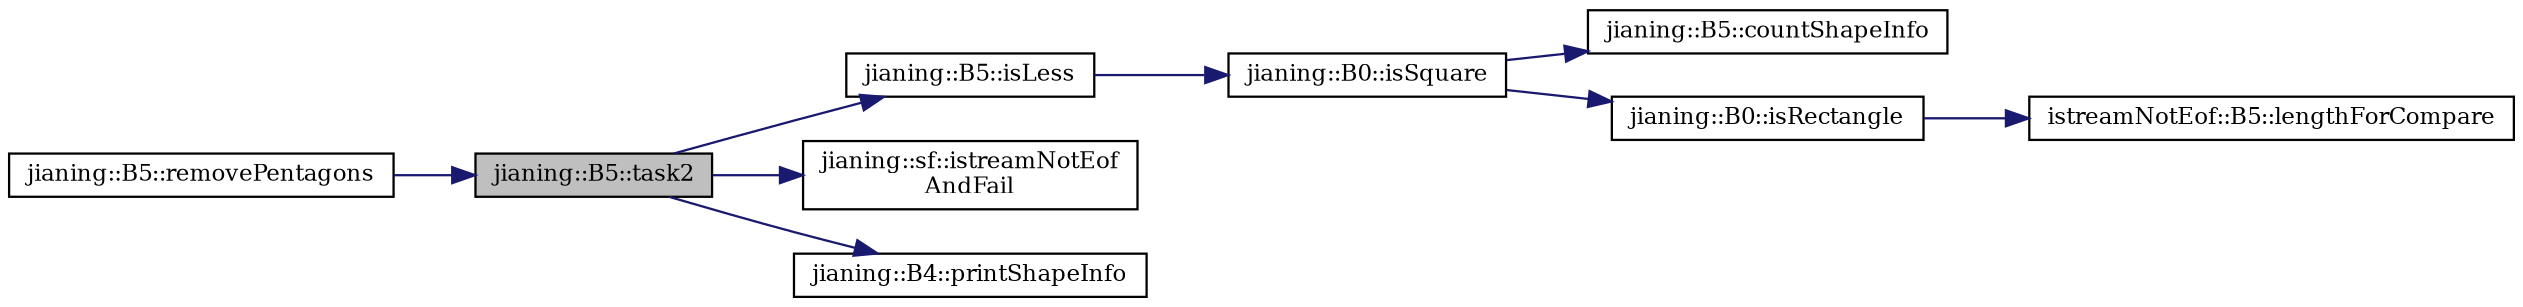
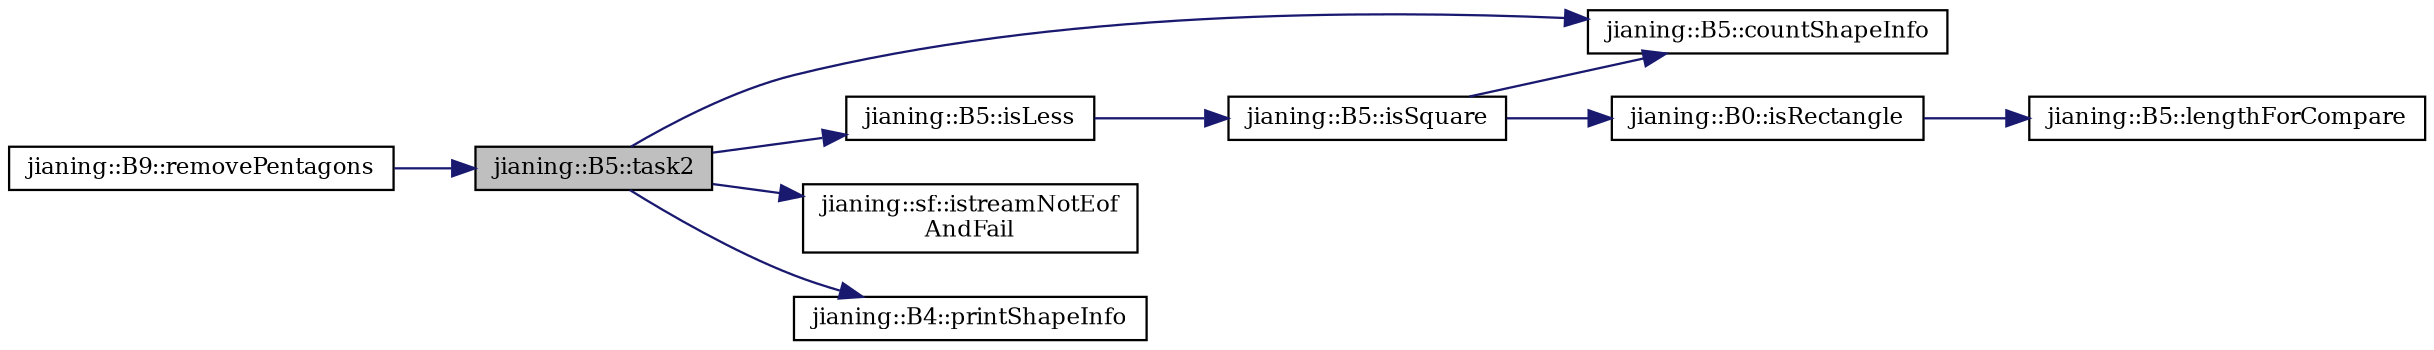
edge "jianing::B5::task2" -> "jianing::B5::countShapeInfo": added
node "jianing::B0::isSquare": label "jianing::B0::isSquare" -> "jianing::B5::isSquare"
node "istreamNotEof::B5::lengthForCompare": label "istreamNotEof::B5::lengthForCompare" -> "jianing::B5::lengthForCompare"
node "jianing::B5::removePentagons": label "jianing::B5::removePentagons" -> "jianing::B9::removePentagons"
